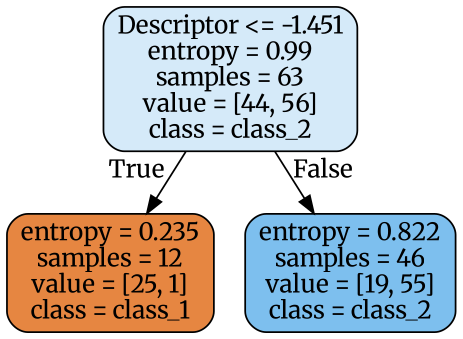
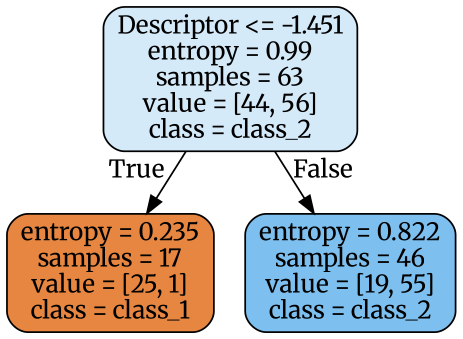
node "entropy = 0.235 samples = 12 value = [25, 1] class = class_1": label "entropy = 0.235 samples = 12 value = [25, 1] class = class_1" -> "entropy = 0.235 samples = 17 value = [25, 1] class = class_1"
